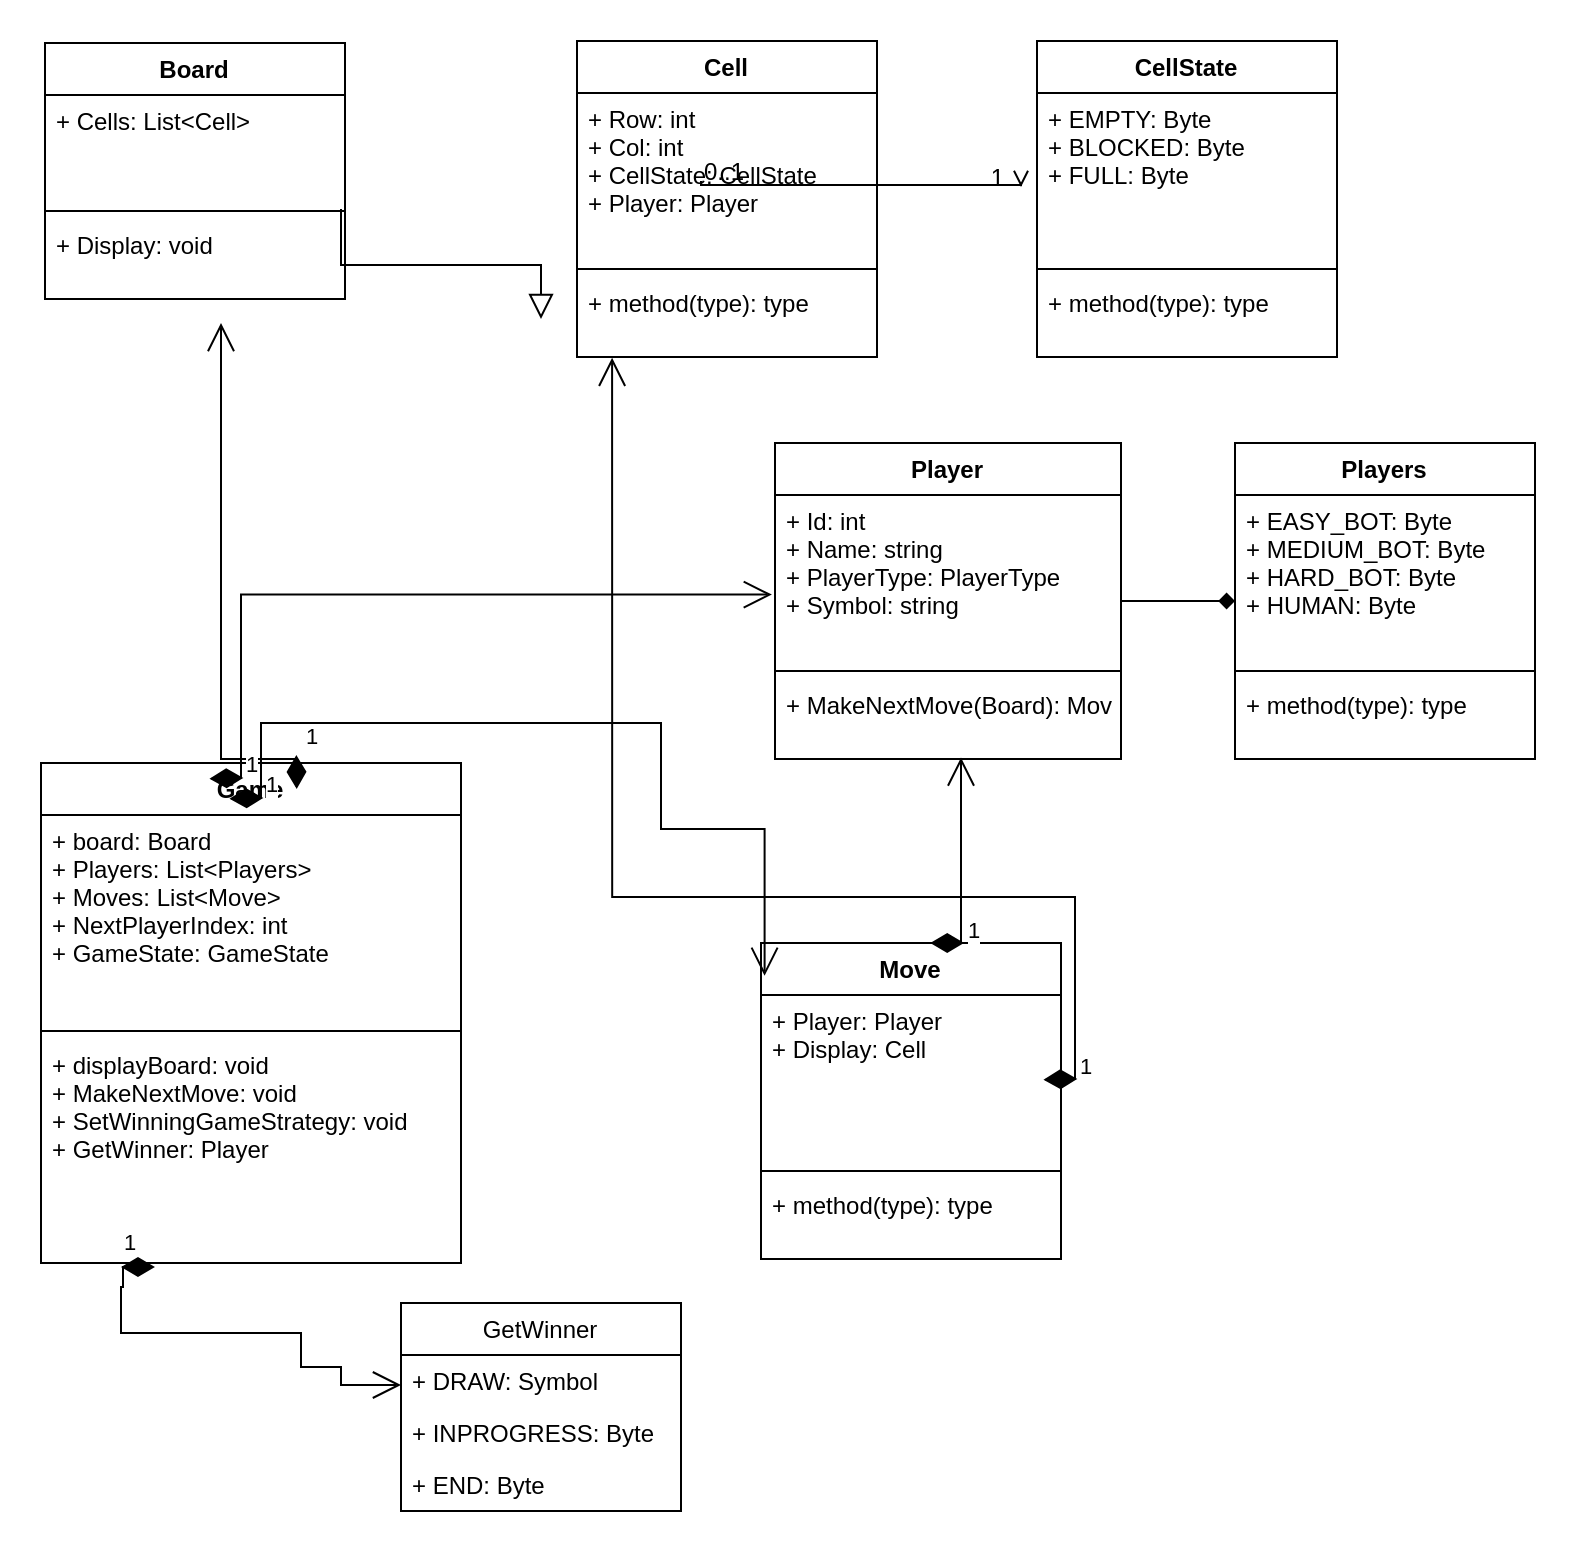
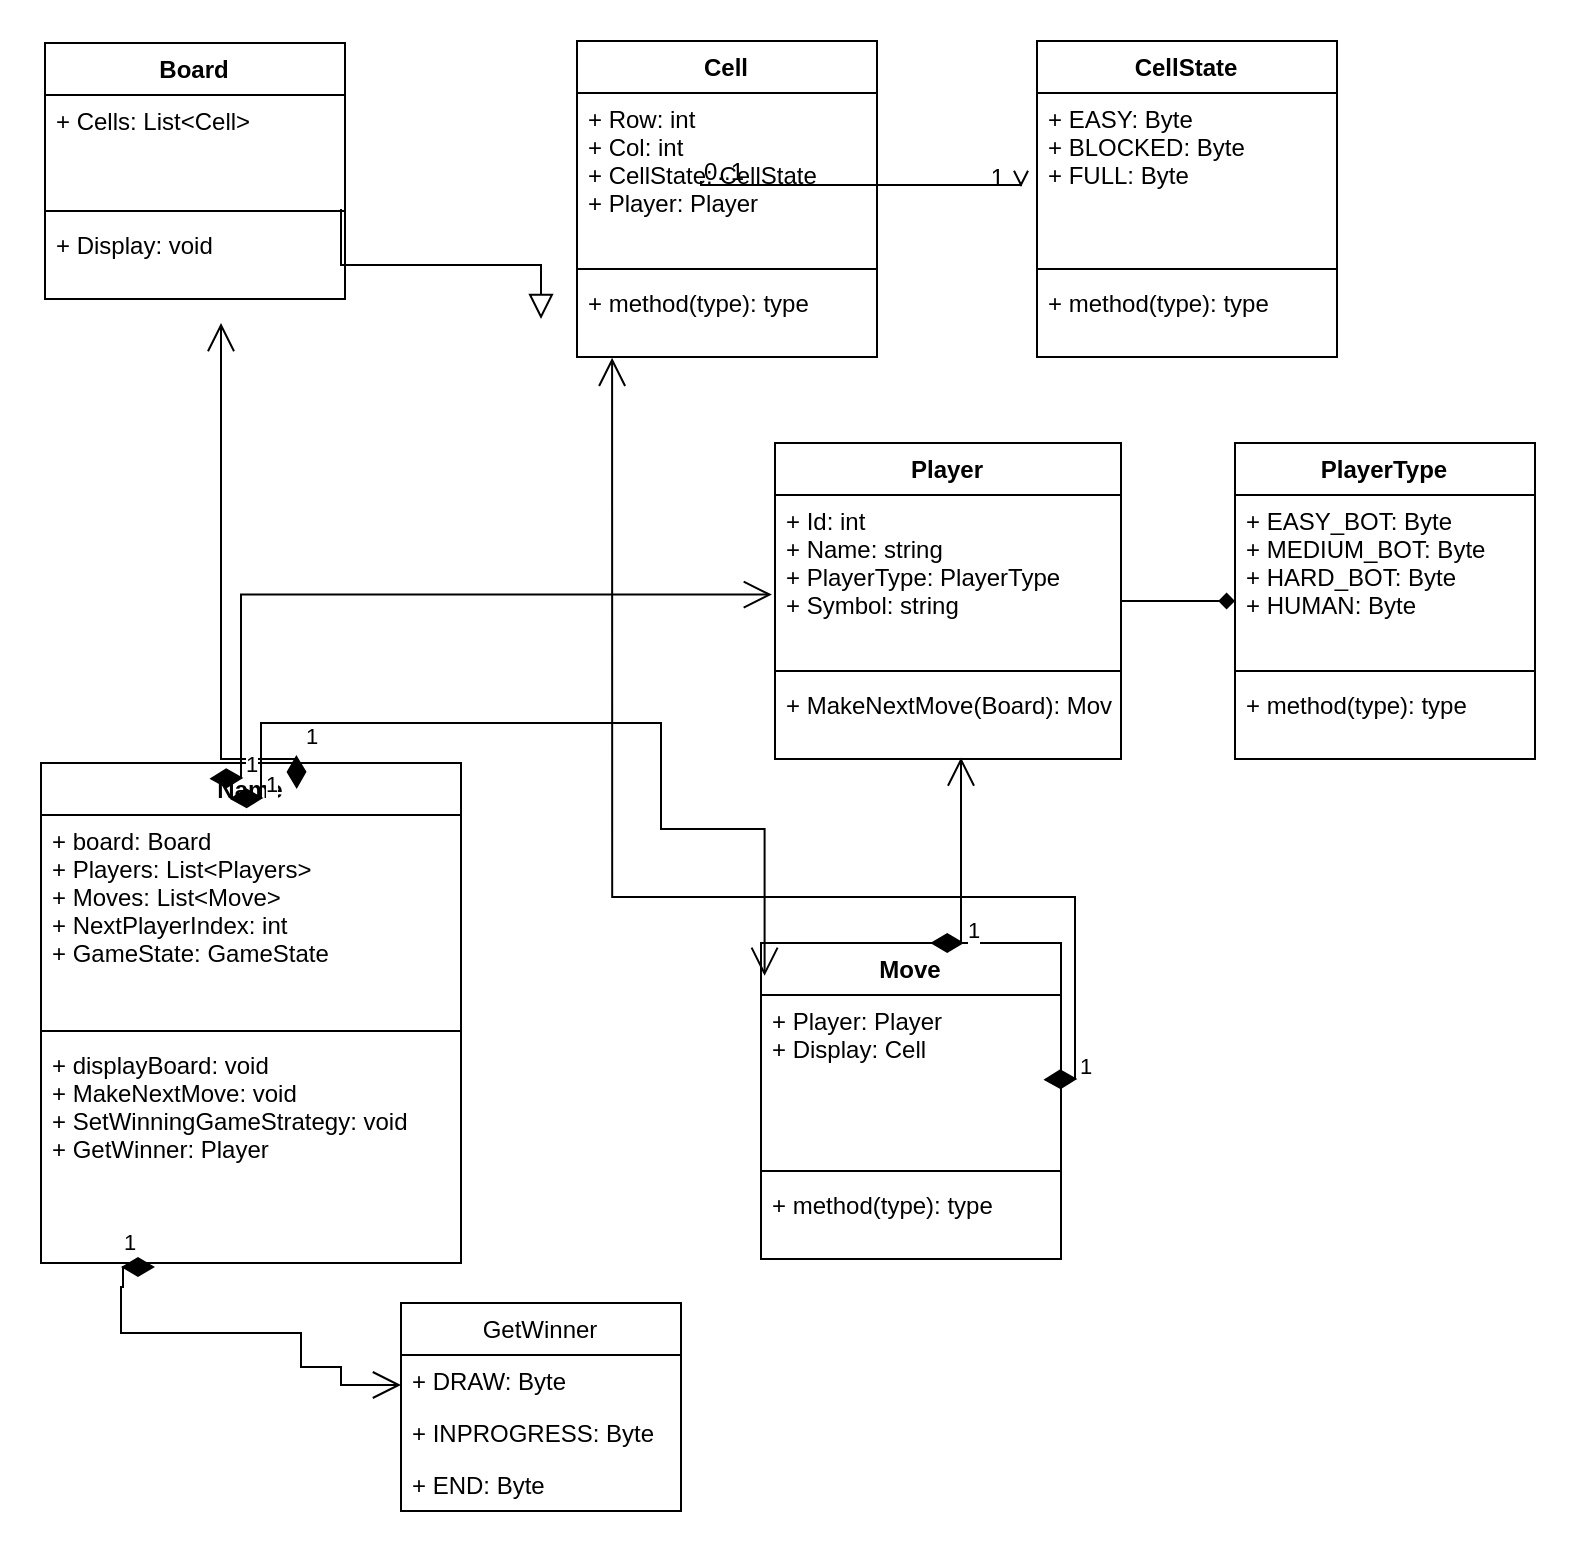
node "+ EMPTY: Byte + BLOCKED: Byte + FULL: Byte": label "+ EMPTY: Byte + BLOCKED: Byte + FULL: Byte" -> "+ EASY: Byte + BLOCKED: Byte + FULL: Byte"
node "Players": label "Players" -> "PlayerType"
node "Game": label "Game" -> "Name"
node "+ DRAW: Symbol": label "+ DRAW: Symbol" -> "+ DRAW: Byte"
